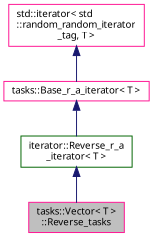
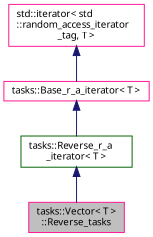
node "std::iterator< std ::random_random_iterator _tag, T >": label "std::iterator< std ::random_random_iterator _tag, T >" -> "std::iterator< std ::random_access_iterator _tag, T >"
node "iterator::Reverse_r_a _iterator< T >": label "iterator::Reverse_r_a _iterator< T >" -> "tasks::Reverse_r_a _iterator< T >"
